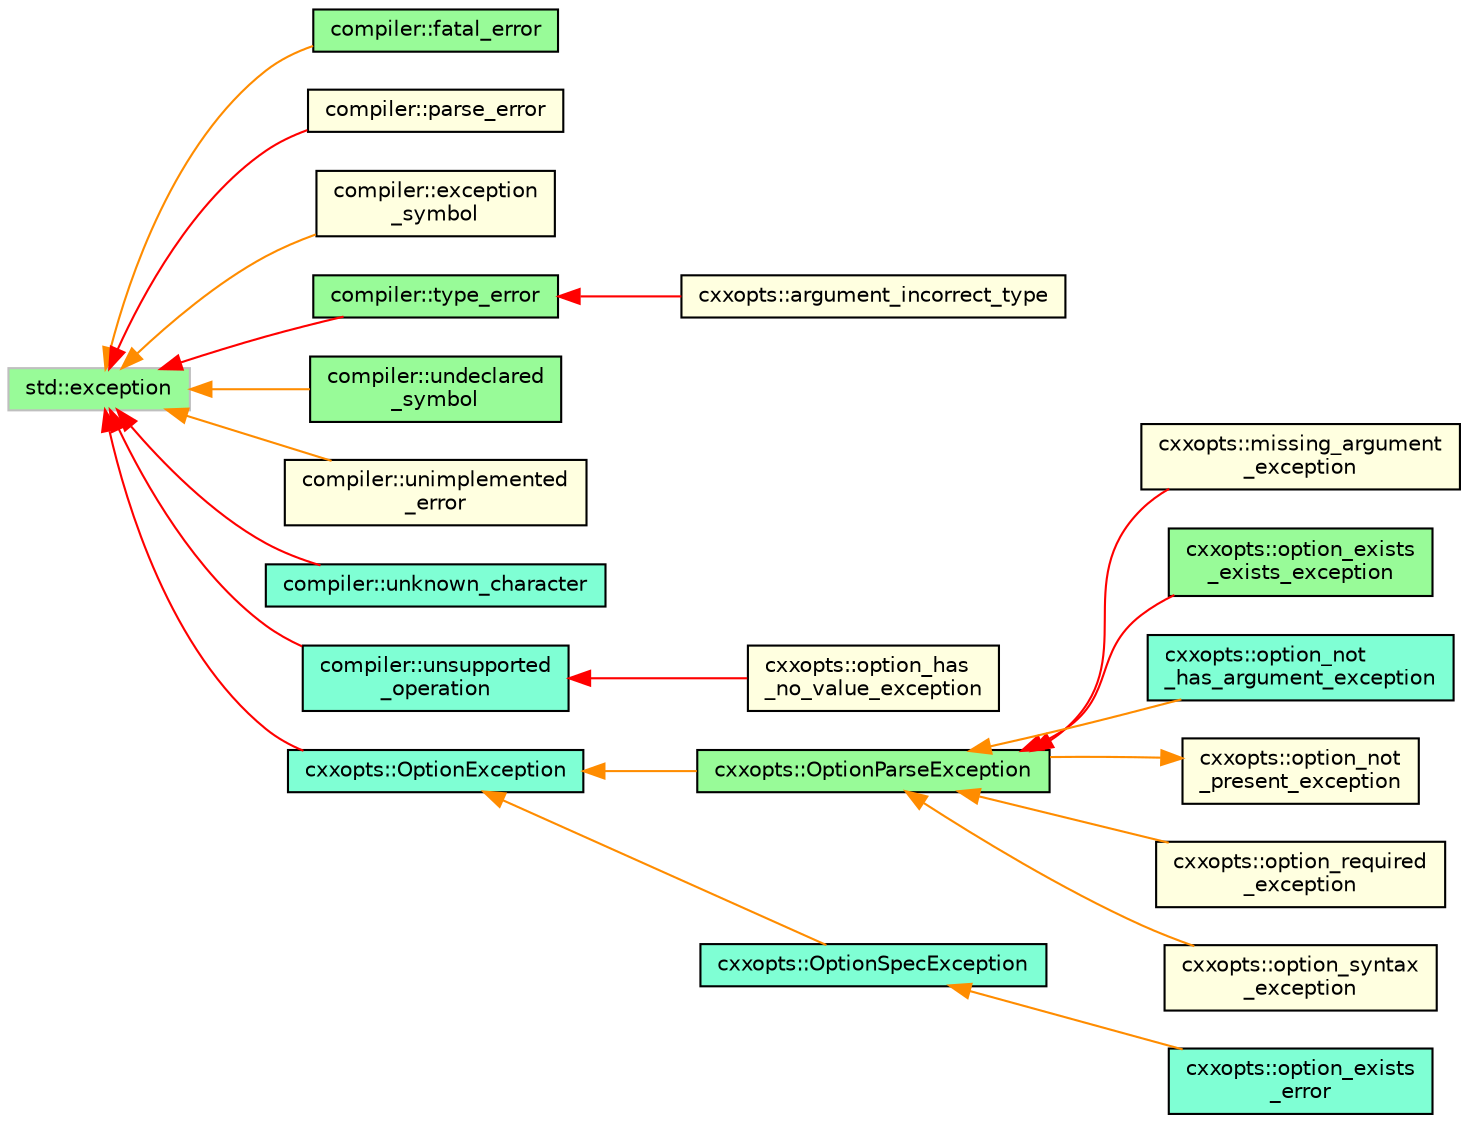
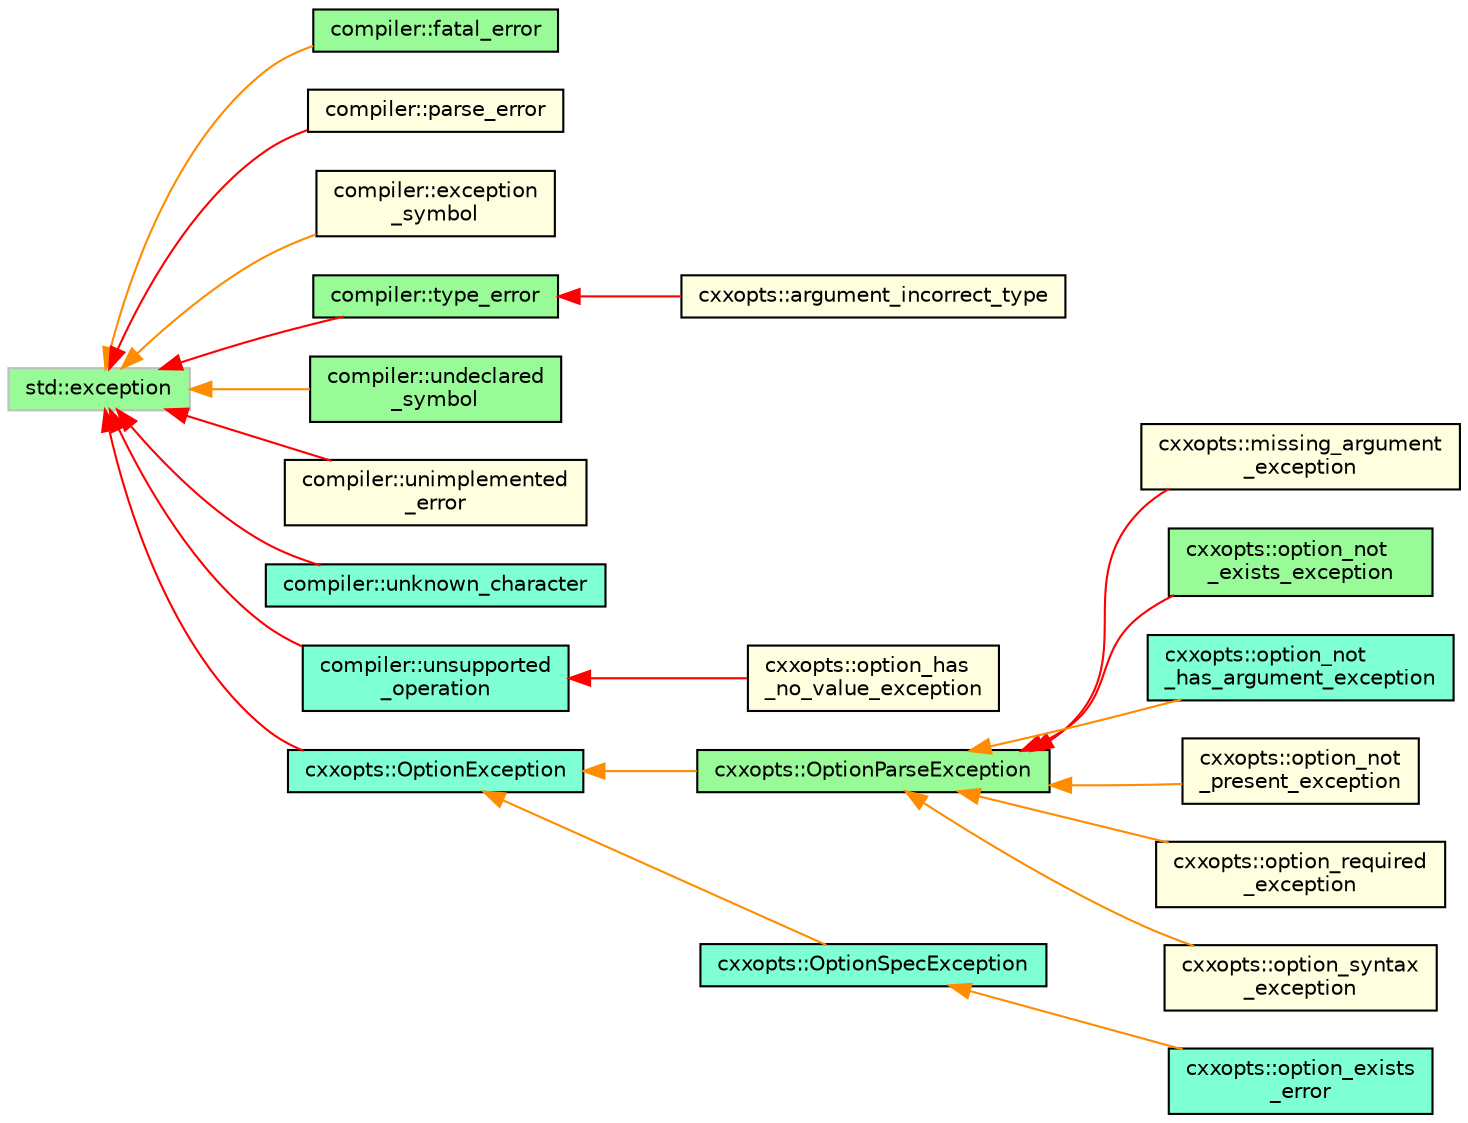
edge "compiler::unimplemented _error" -> "std::exception": color darkorange -> red
node "cxxopts::option_exists _exists_exception": label "cxxopts::option_exists _exists_exception" -> "cxxopts::option_not _exists_exception"
edge "cxxopts::OptionParseException" -> "cxxopts::option_not _present_exception": reversed
